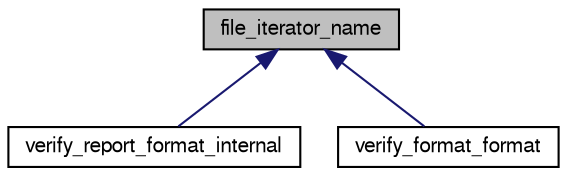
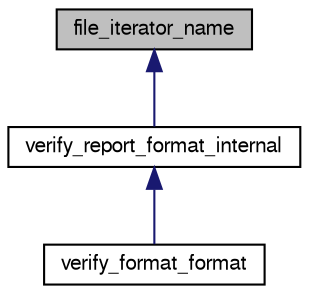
edge "verify_format_format" -> "file_iterator_name": now "verify_format_format" -> "verify_report_format_internal"
